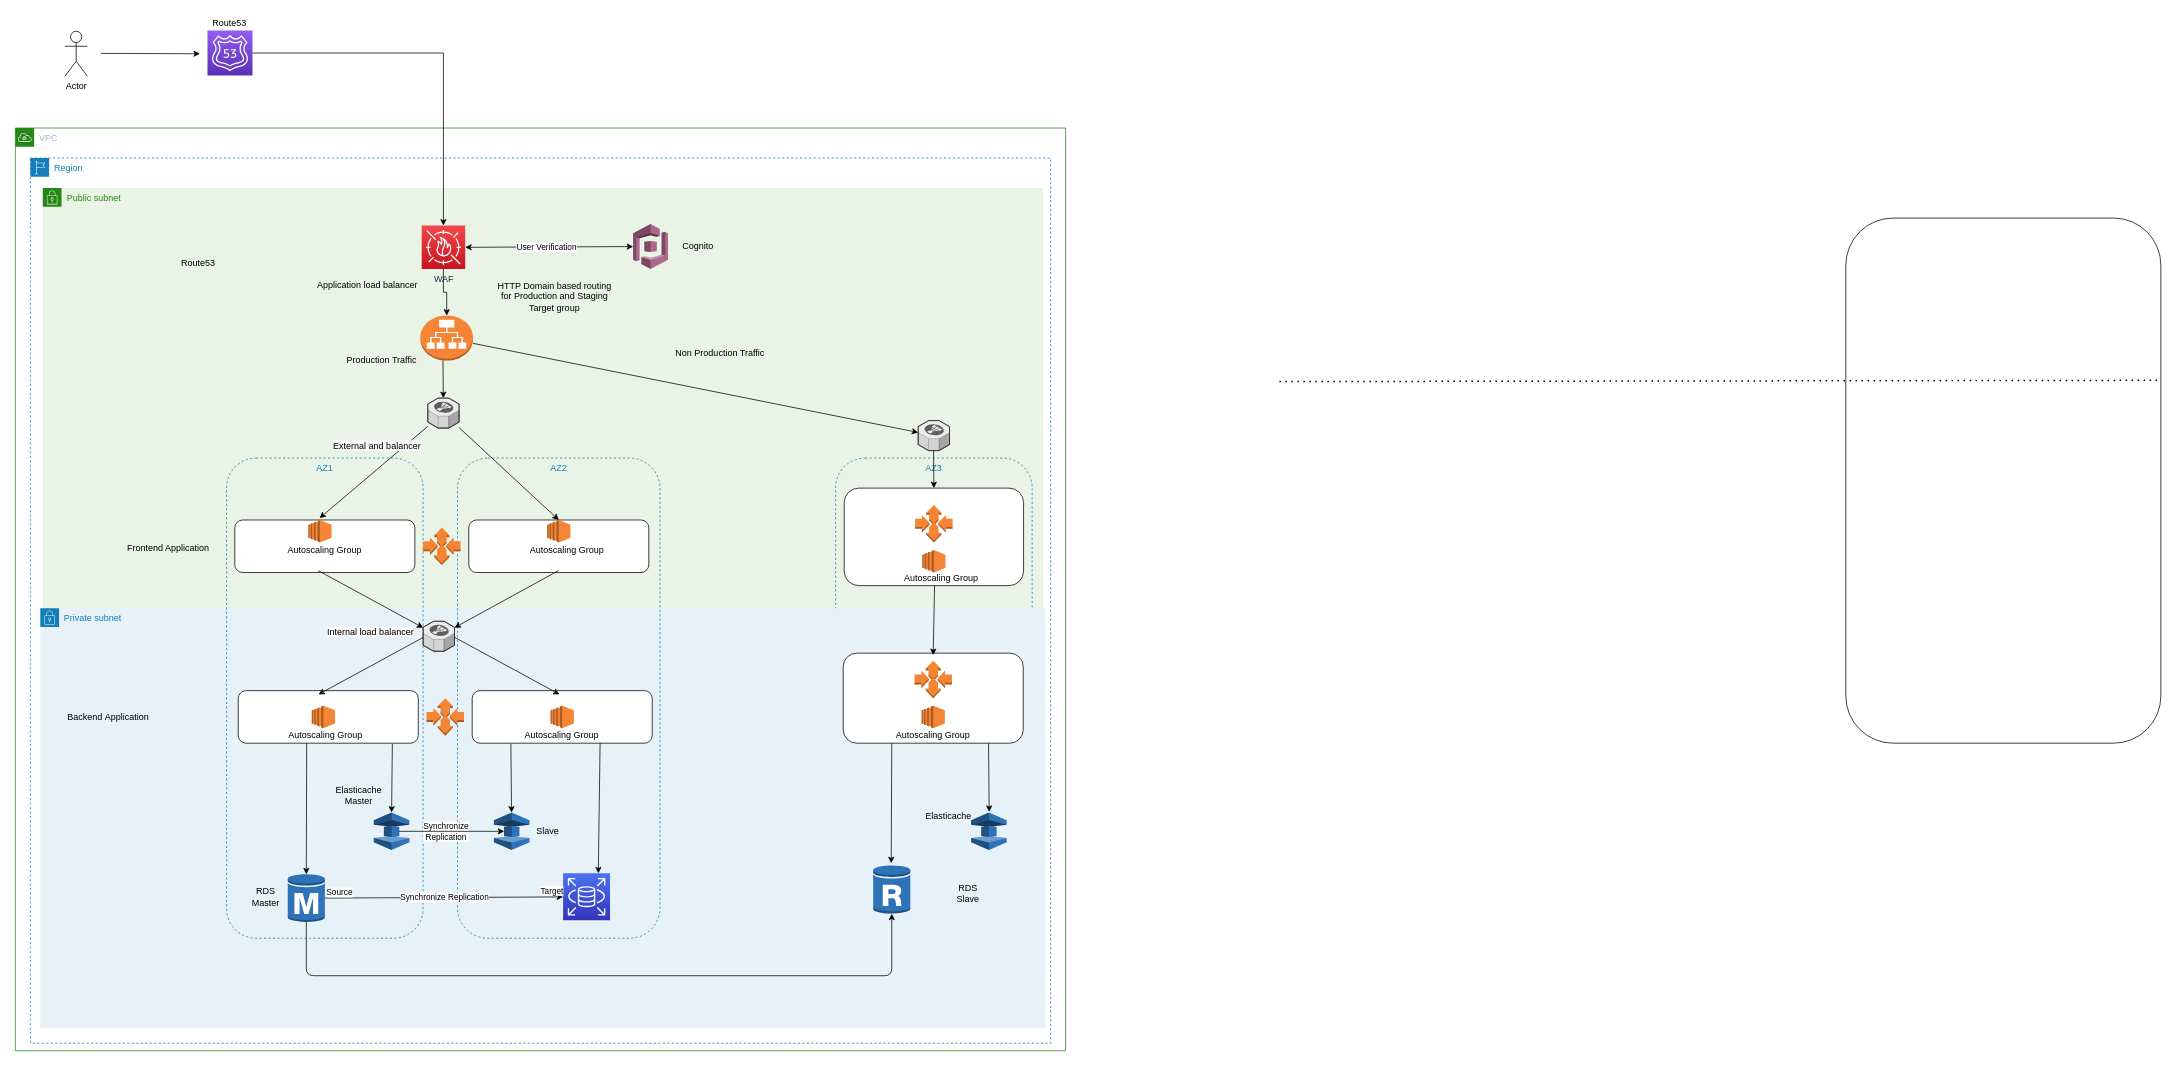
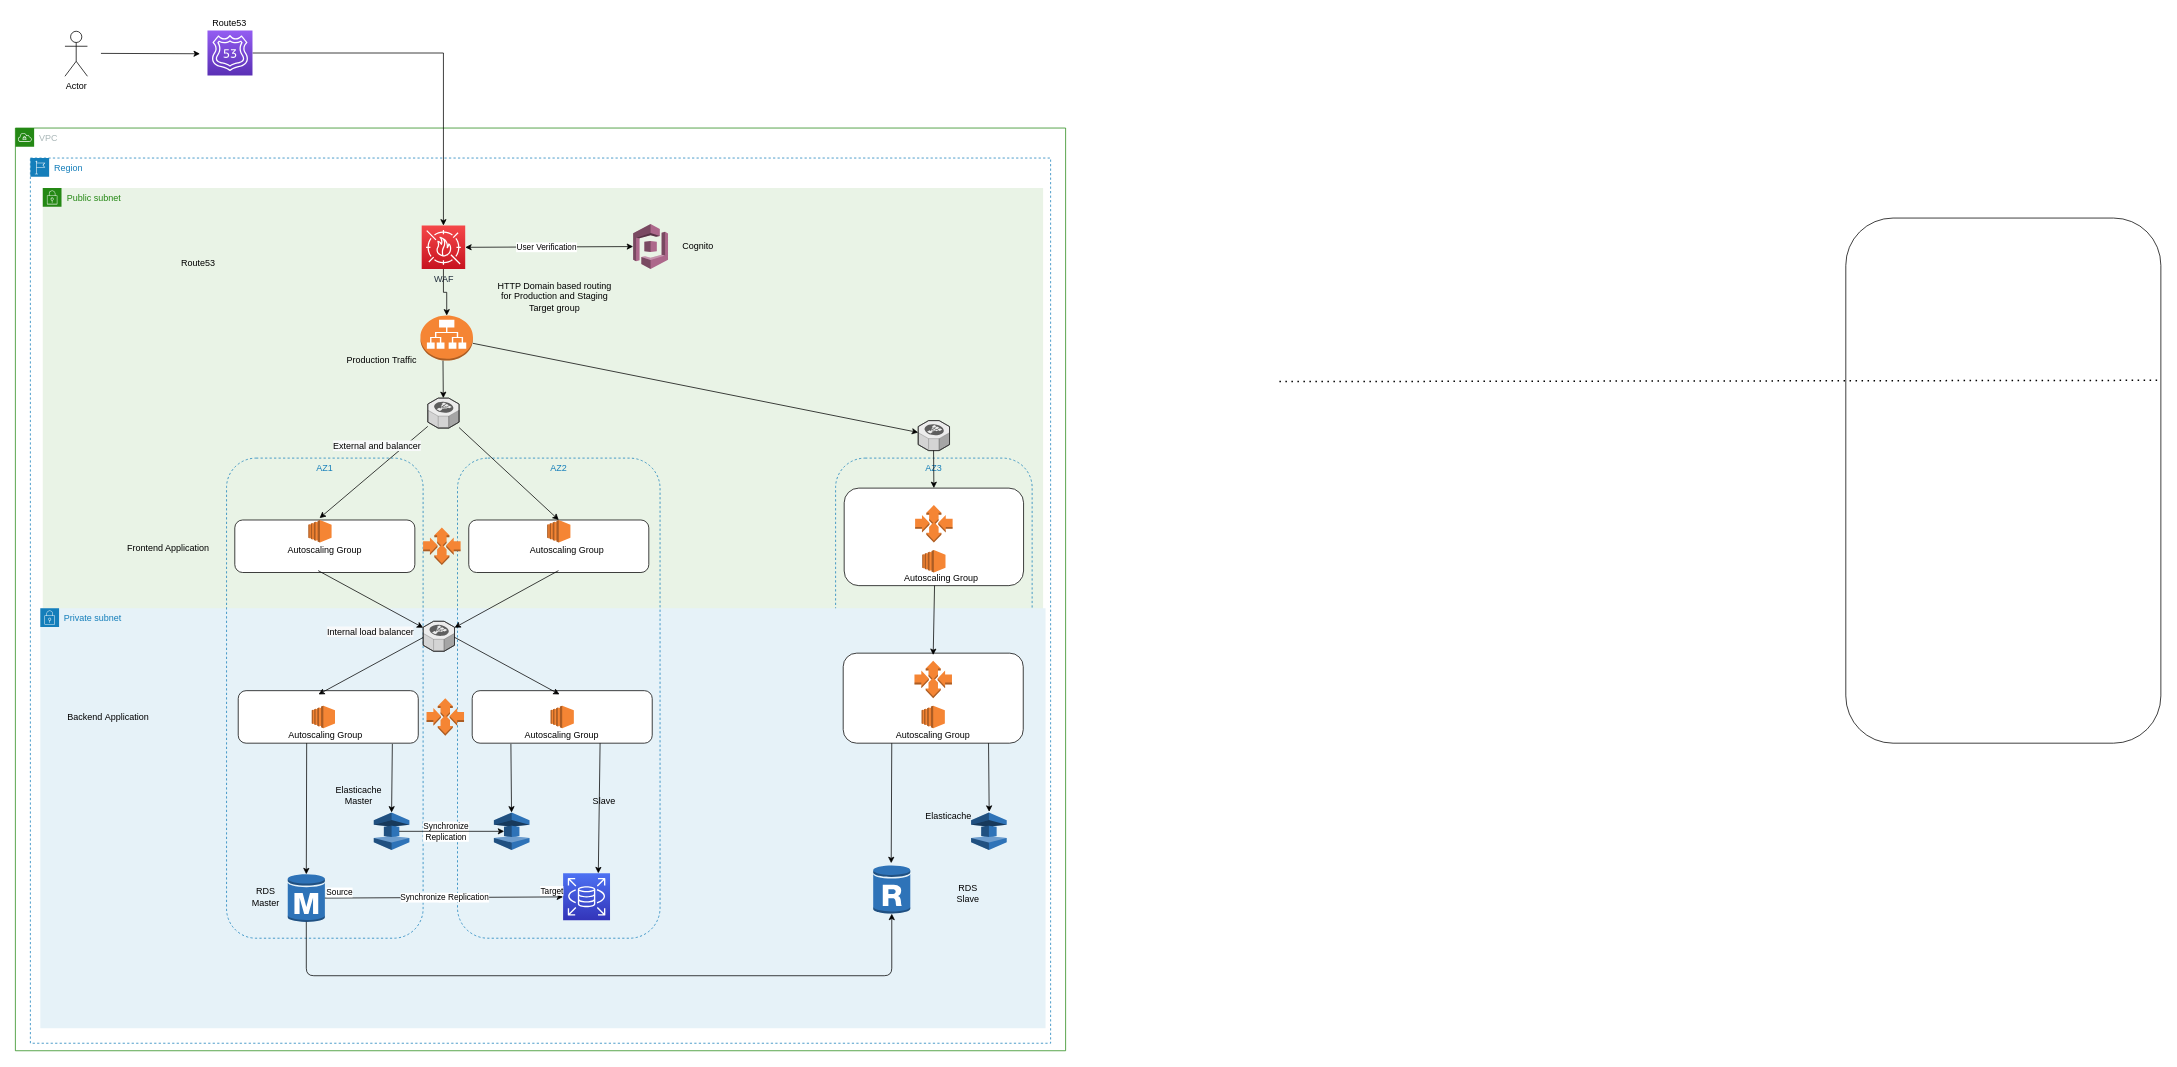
node "Application load balancer": removed
node "Non Production Traffic": removed
node "Slave": moved (548, 831) -> (604, 801)
